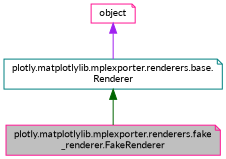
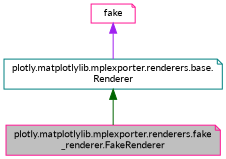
node "object": label "object" -> "fake"
